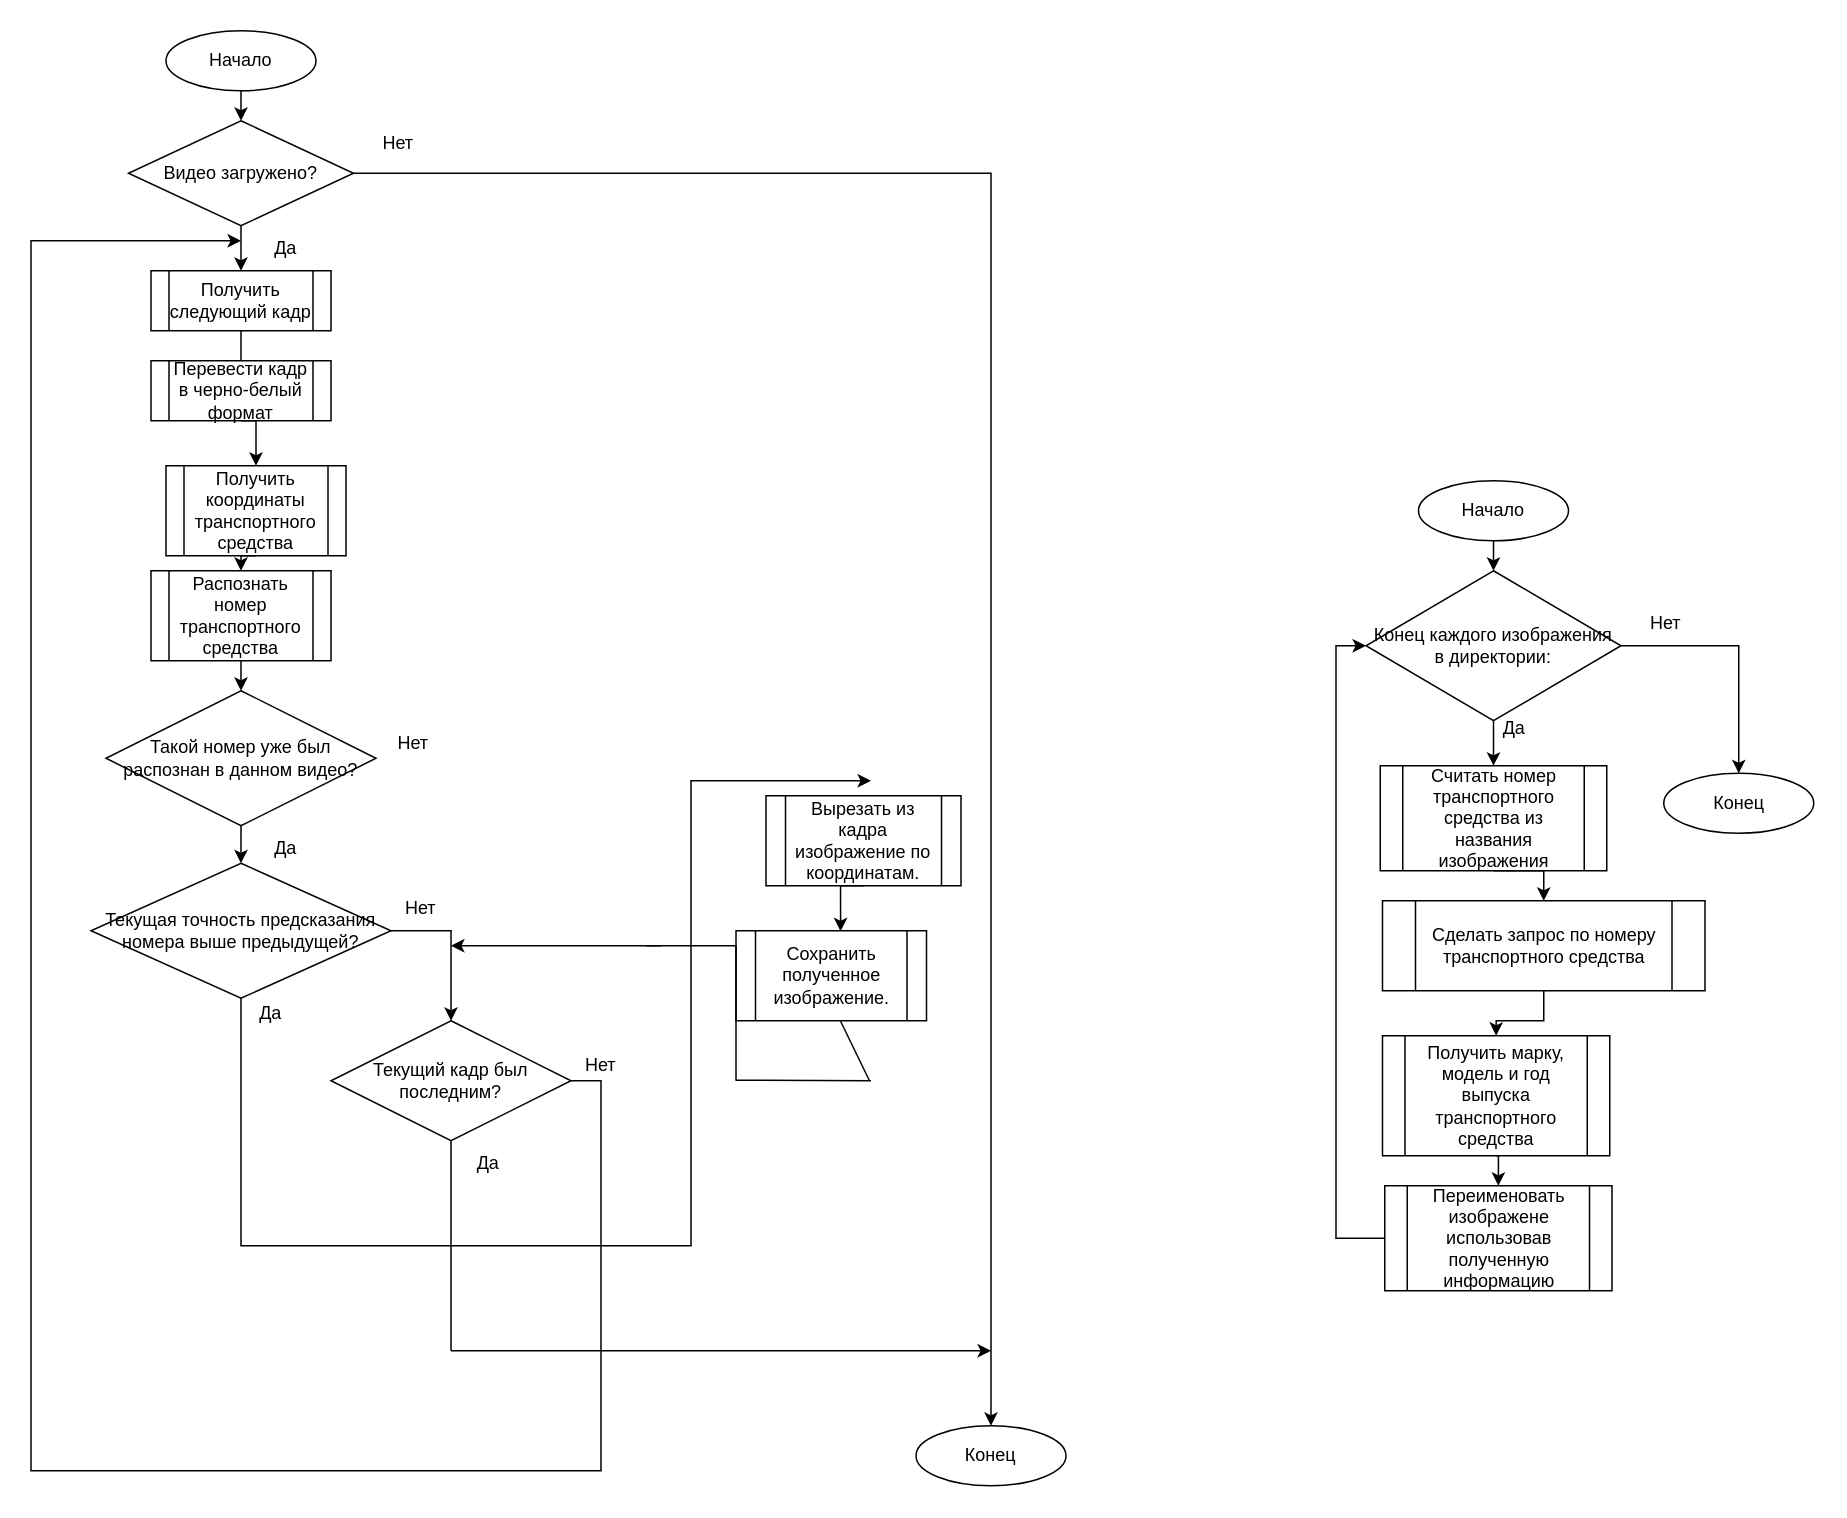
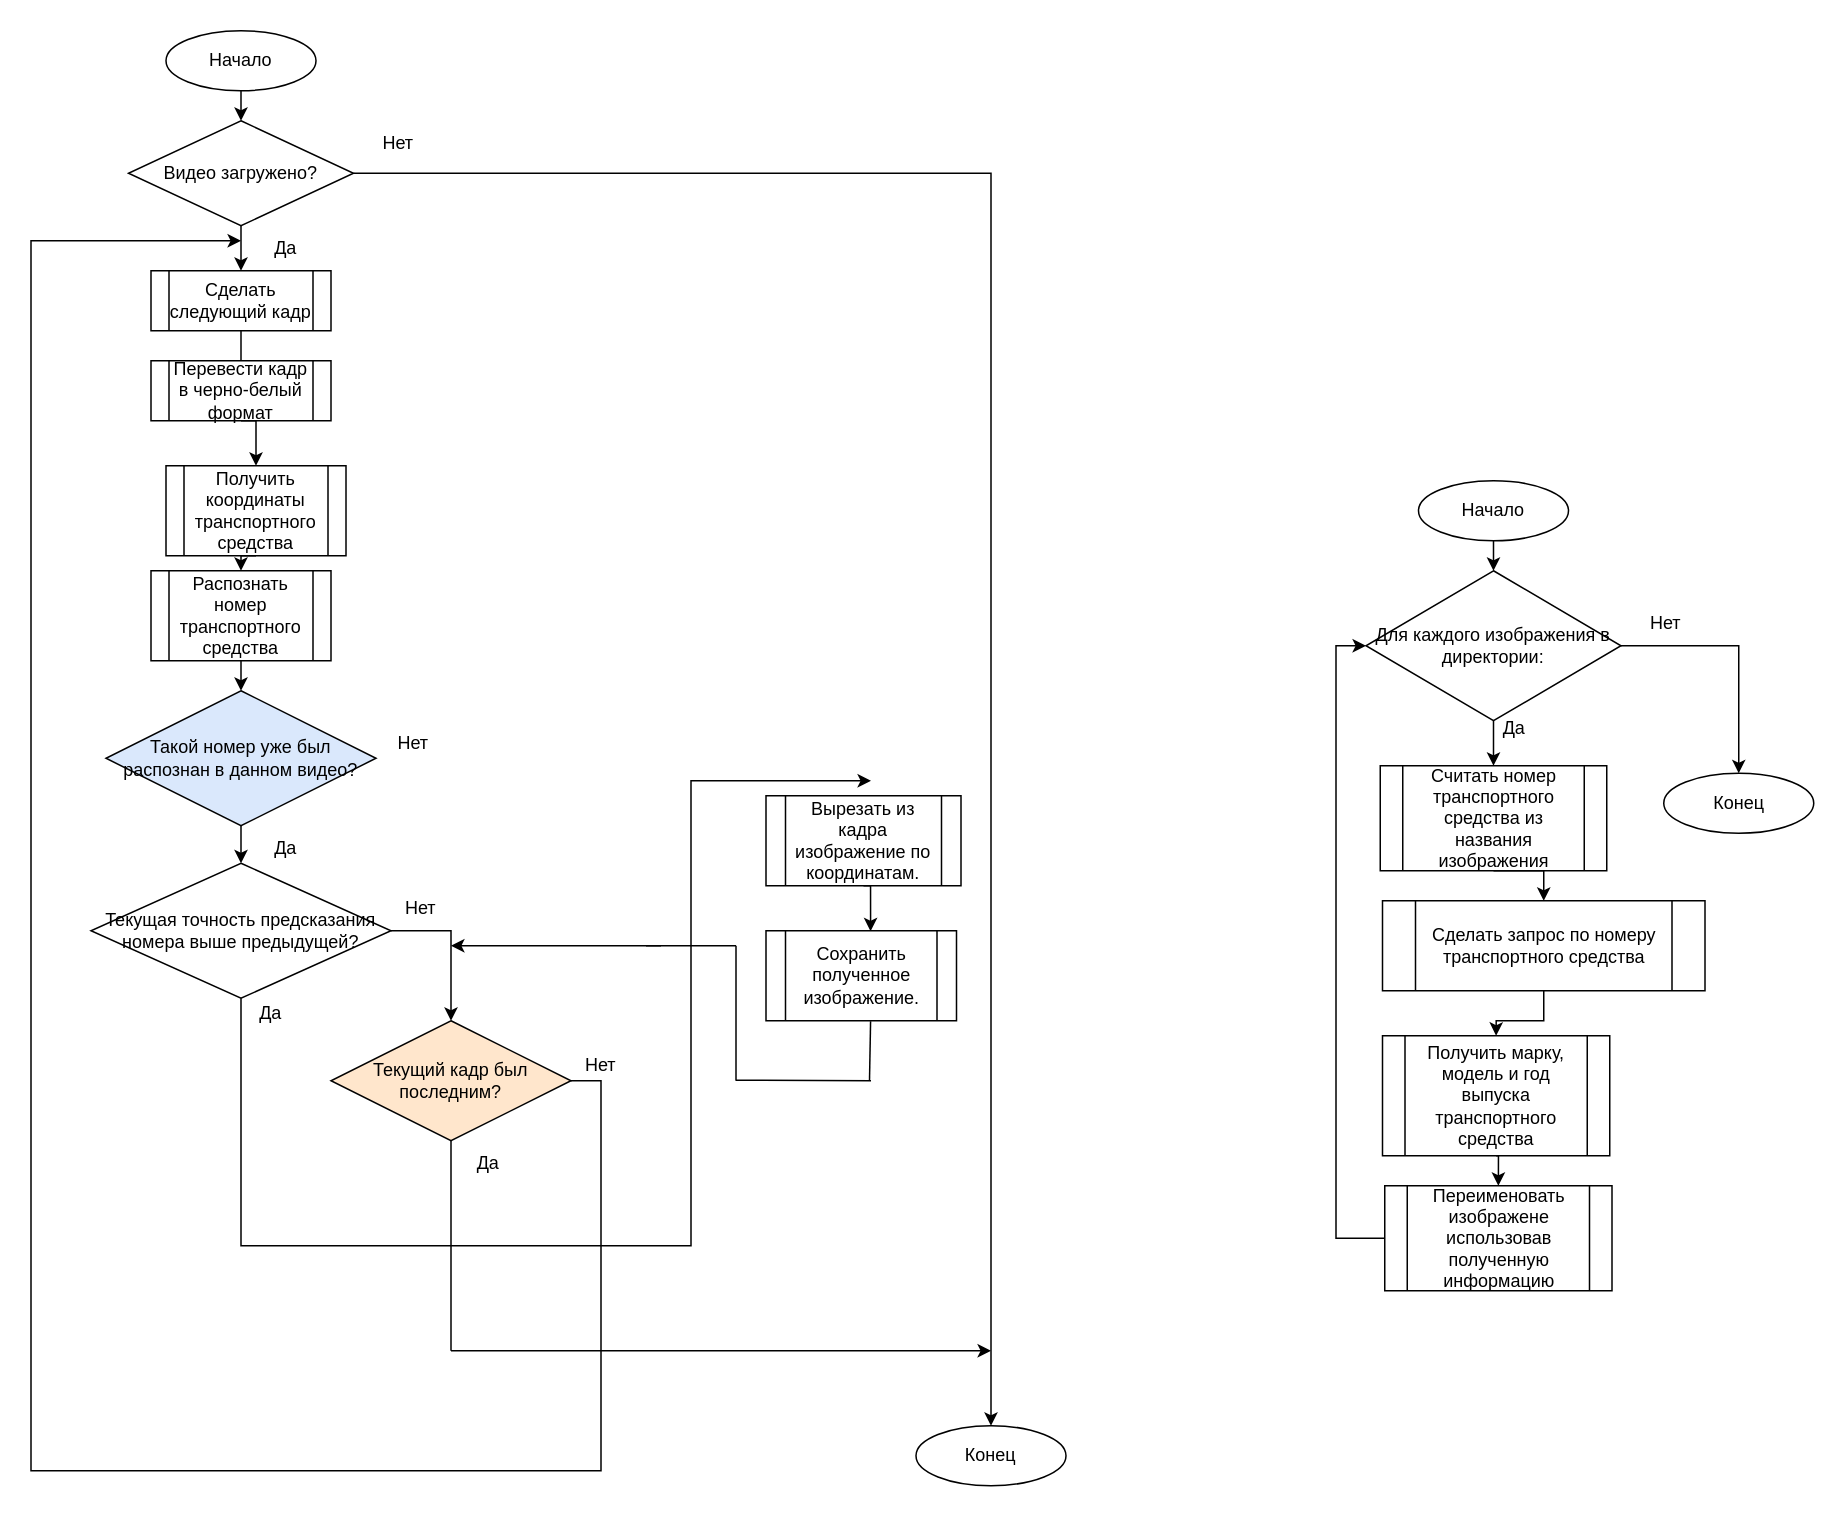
node "Получить следующий кадр": label "Получить следующий кадр" -> "Сделать следующий кадр"
node "Конец каждого изображения в директории:": label "Конец каждого изображения в директории:" -> "Для каждого изображения в директории:"
node "Такой номер уже был распознан в данном видео?": fillcolor #ffffff -> #dae8fc
node "Сохранить полученное изображение.": moved (831, 976) -> (861, 976)
node "Текущий кадр был последним?": fillcolor #ffffff -> #ffe6cc
